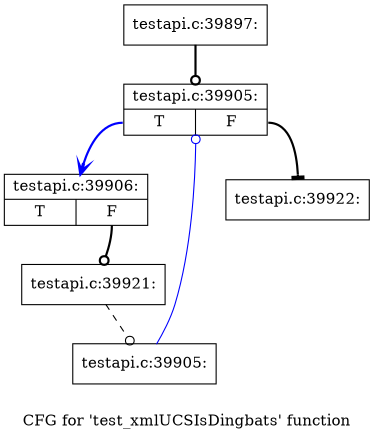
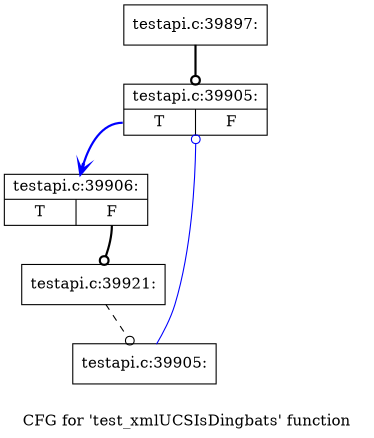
node "testapi.c:39922:": removed
